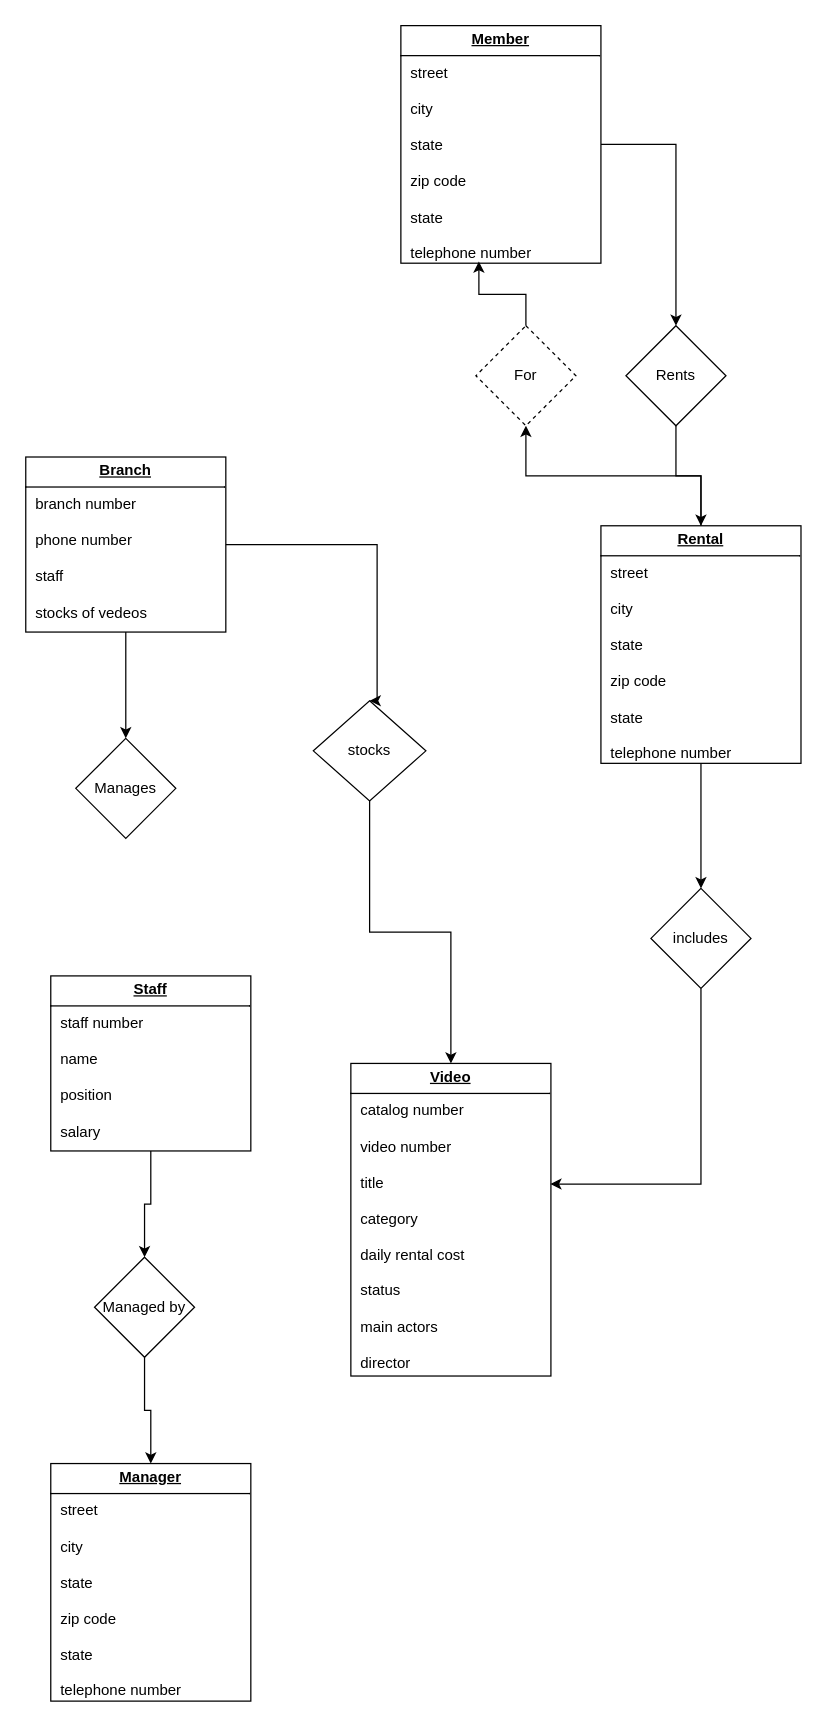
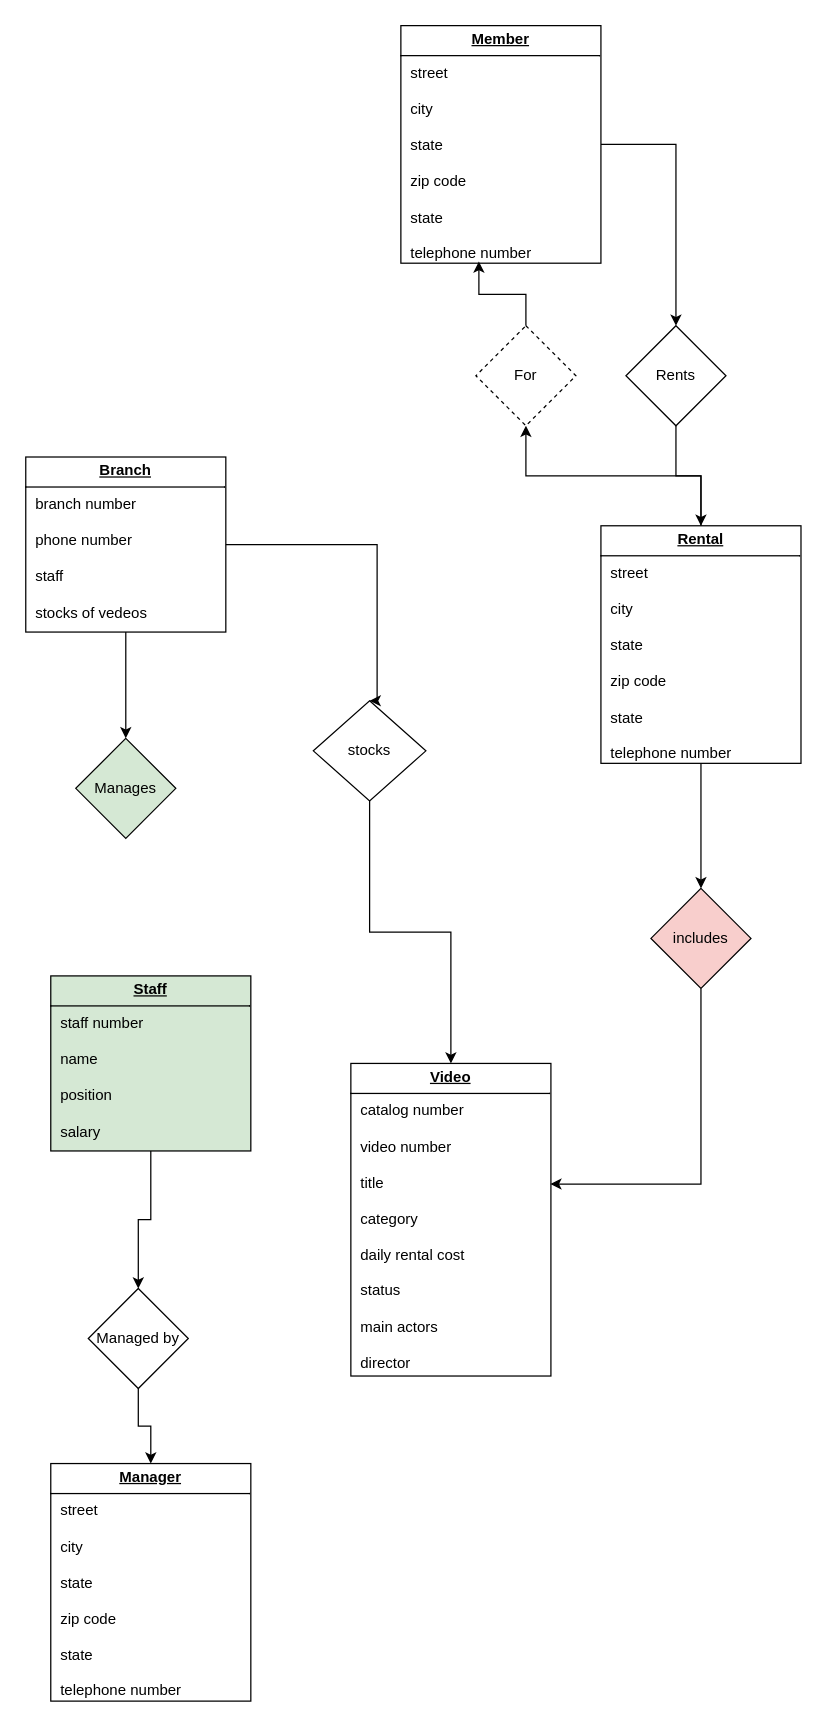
node "Manages": fillcolor #ffffff -> #d5e8d4
node "includes": fillcolor #ffffff -> #f8cecc
node "Staff staff number name position salary": fillcolor #ffffff -> #d5e8d4
node "Managed by": moved (144, 1307) -> (138, 1338)
